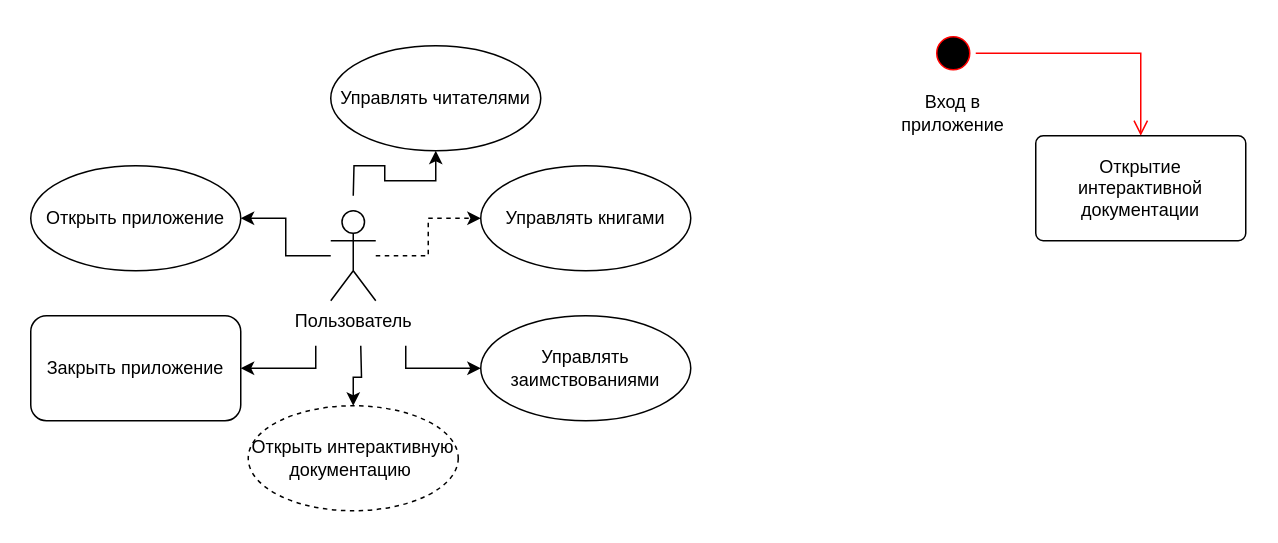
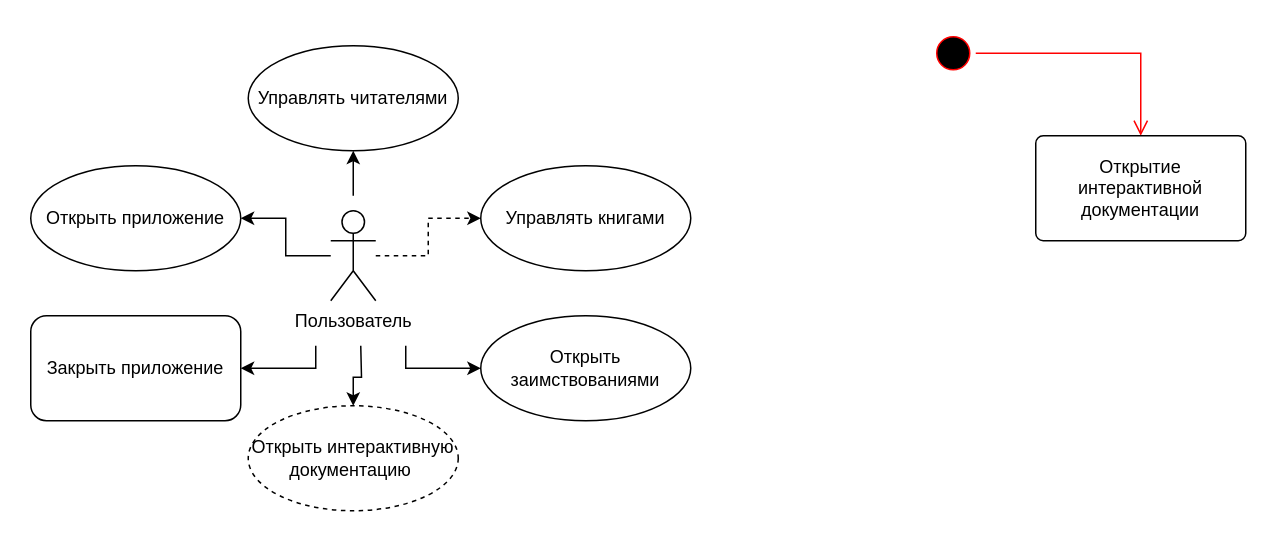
node "Управлять читателями": moved (436, 98) -> (353, 98)
node "Вход в приложение": removed
node "Управлять заимствованиями": label "Управлять заимствованиями" -> "Открыть заимствованиями"
